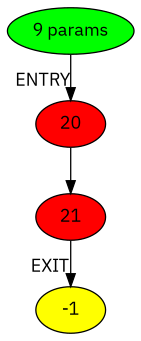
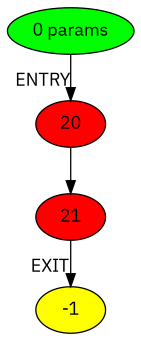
node "9 params": label "9 params" -> "0 params"
